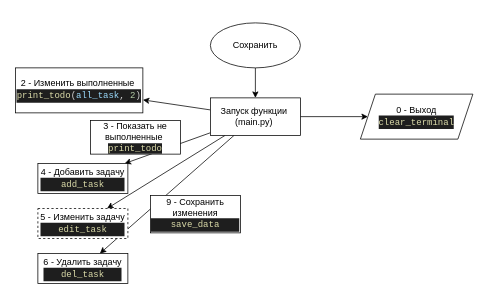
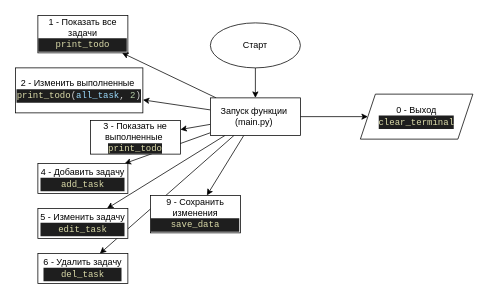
node "1 - Показать все задачи print_todo": added
node "Сохранить": label "Сохранить" -> "Старт"
edge "Запуск функции (main.py)" -> "1 - Показать все задачи print_todo": added
edge "Запуск функции (main.py)" -> "3 - Показать не выполненные print_todo": added
edge "Запуск функции (main.py)" -> "9 - Сохранить изменения save_data": added
node "5 - Изменить задачу edit_task": style dashed -> solid
